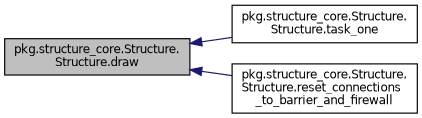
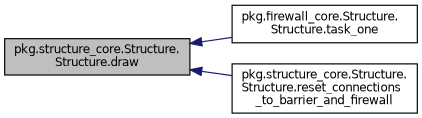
node "pkg.structure_core.Structure. Structure.task_one": label "pkg.structure_core.Structure. Structure.task_one" -> "pkg.firewall_core.Structure. Structure.task_one"
